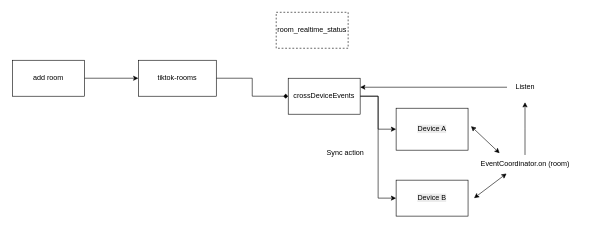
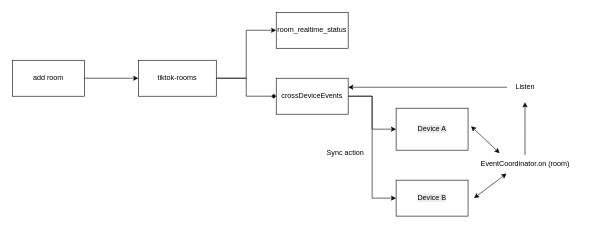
edge "tiktok-rooms" -> "room_realtime_status": added
node "room_realtime_status": style dashed -> solid
node "crossDeviceEvents": moved (324, 96) -> (312, 96)
